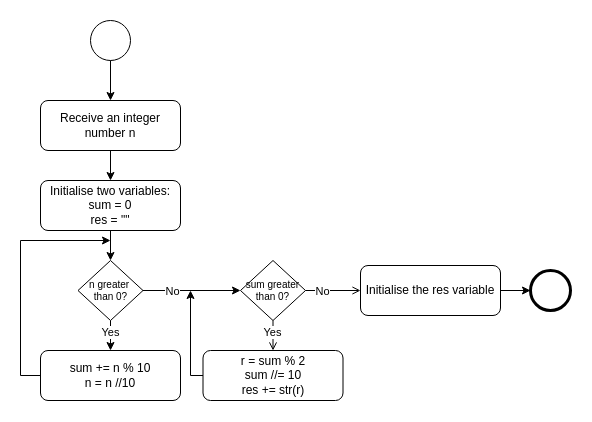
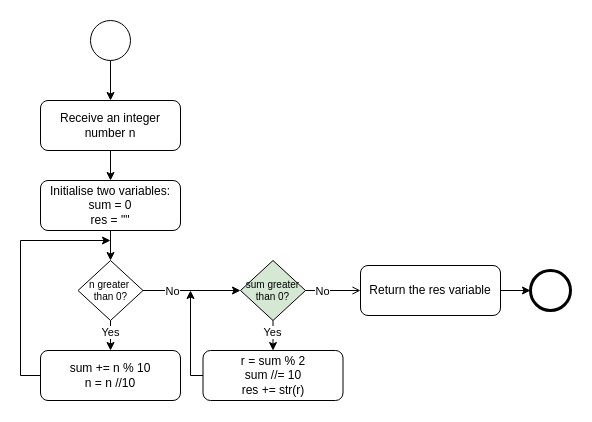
node "sum greater than 0?": fillcolor #ffffff -> #d5e8d4
node "Initialise the res variable": label "Initialise the res variable" -> "Return the res variable"
edge "sum greater than 0?" -> "r = sum % 2 sum //= 10 res += str(r)": arrowhead open -> classic
